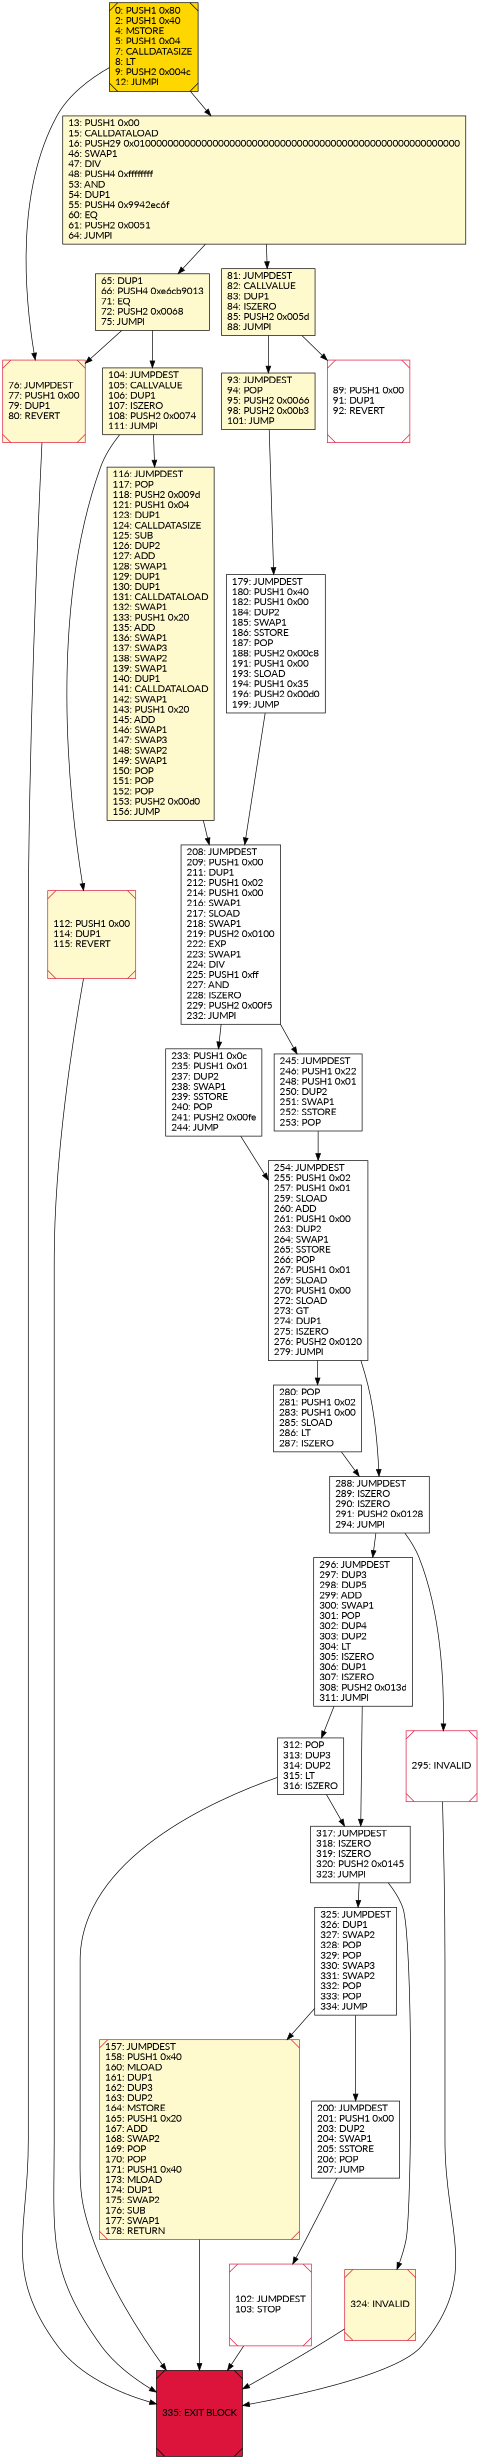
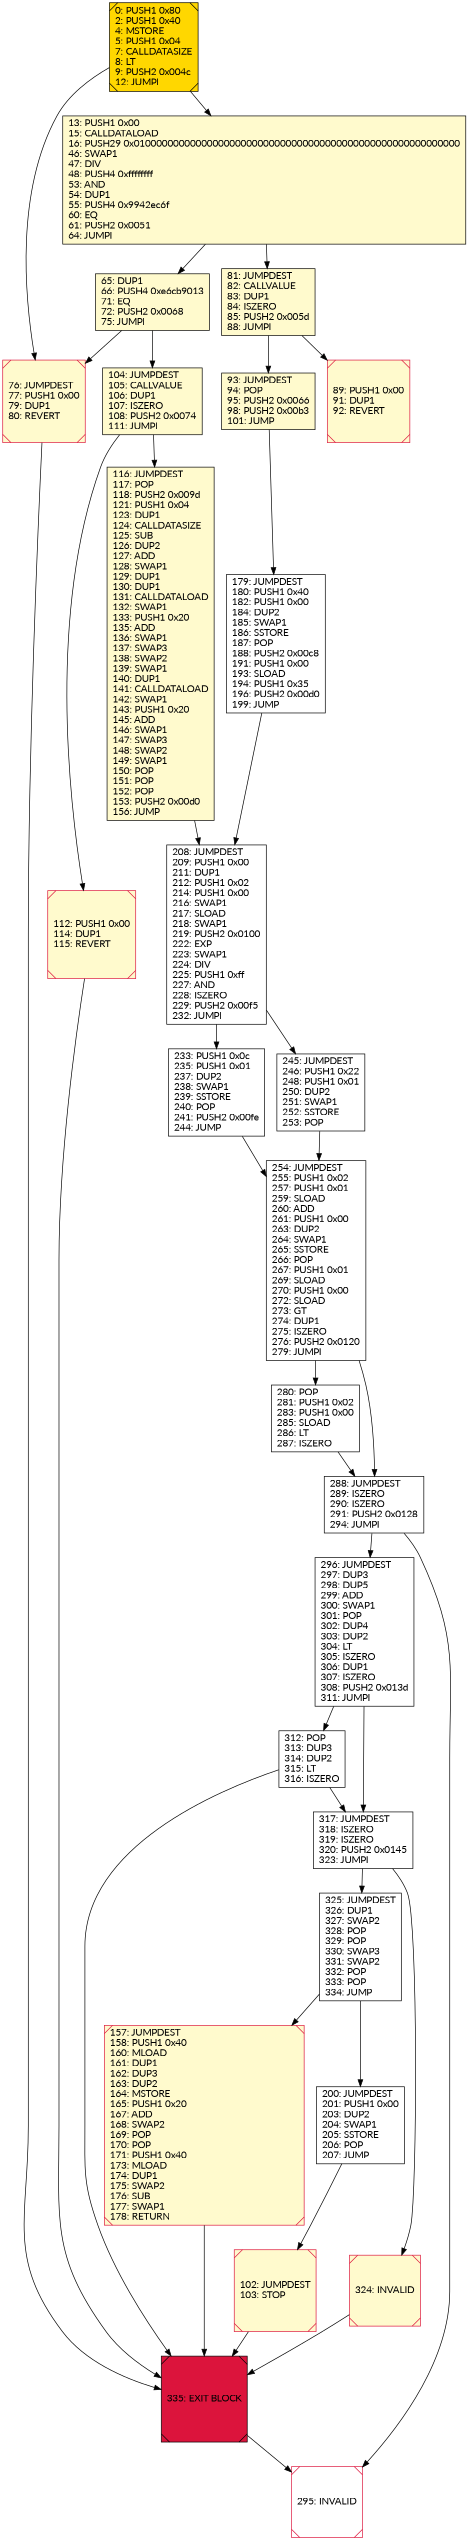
node "89: PUSH1 0x00 91: DUP1 92: REVERT": fillcolor white -> lemonchiffon
edge "295: INVALID" -> "335: EXIT BLOCK": reversed
node "102: JUMPDEST 103: STOP": fillcolor white -> lemonchiffon
